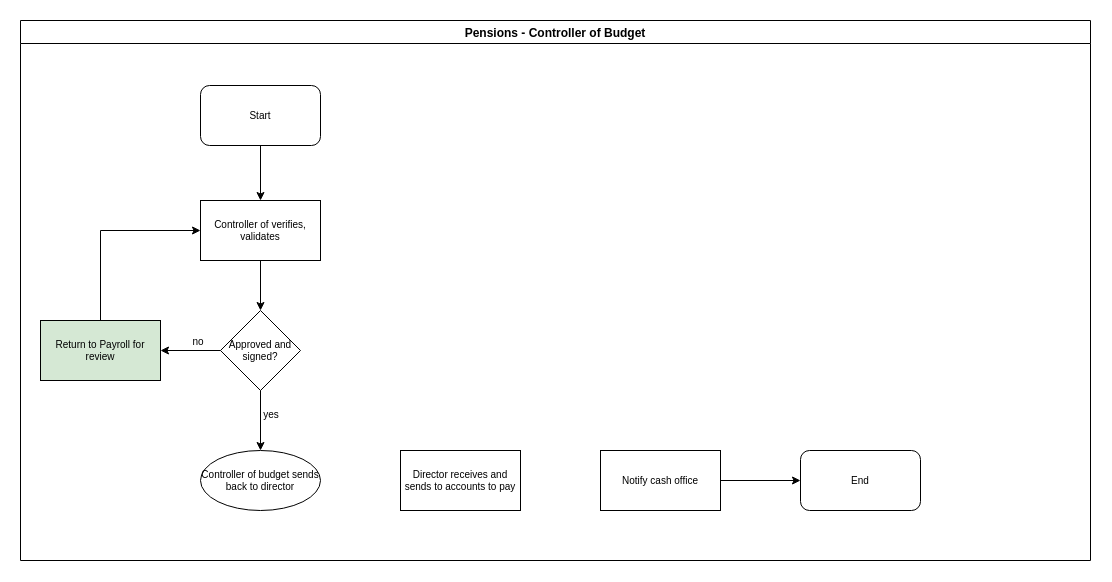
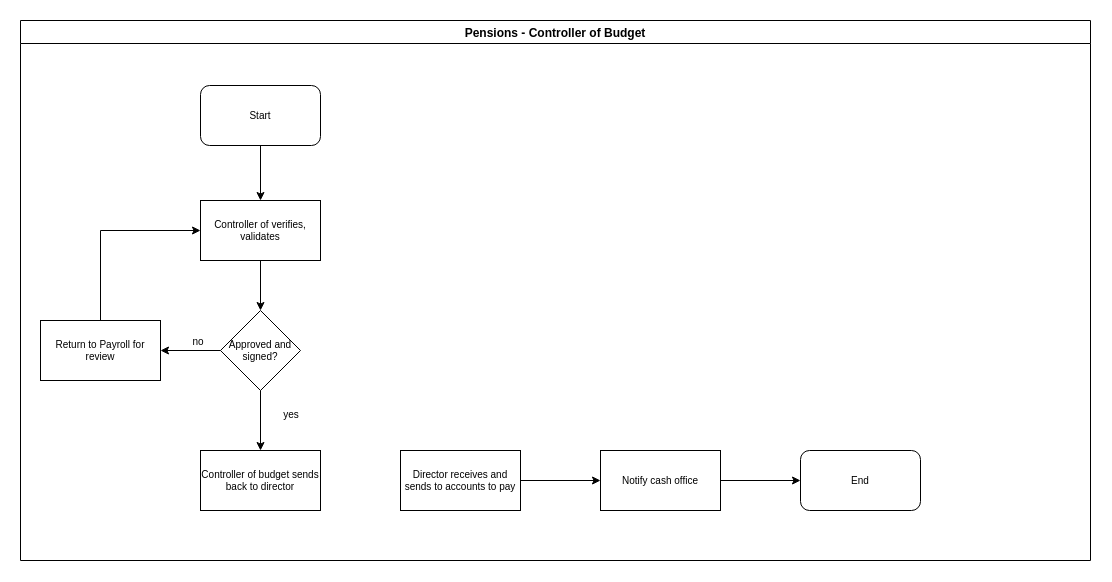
node "Return to Payroll for review": fillcolor #d5e8d4 -> #ffffff
node "yes": moved (272, 415) -> (292, 415)
node "Controller of budget sends back to director": shape ellipse -> rectangle
edge "Director receives and sends to accounts to pay" -> "Notify cash office": added
